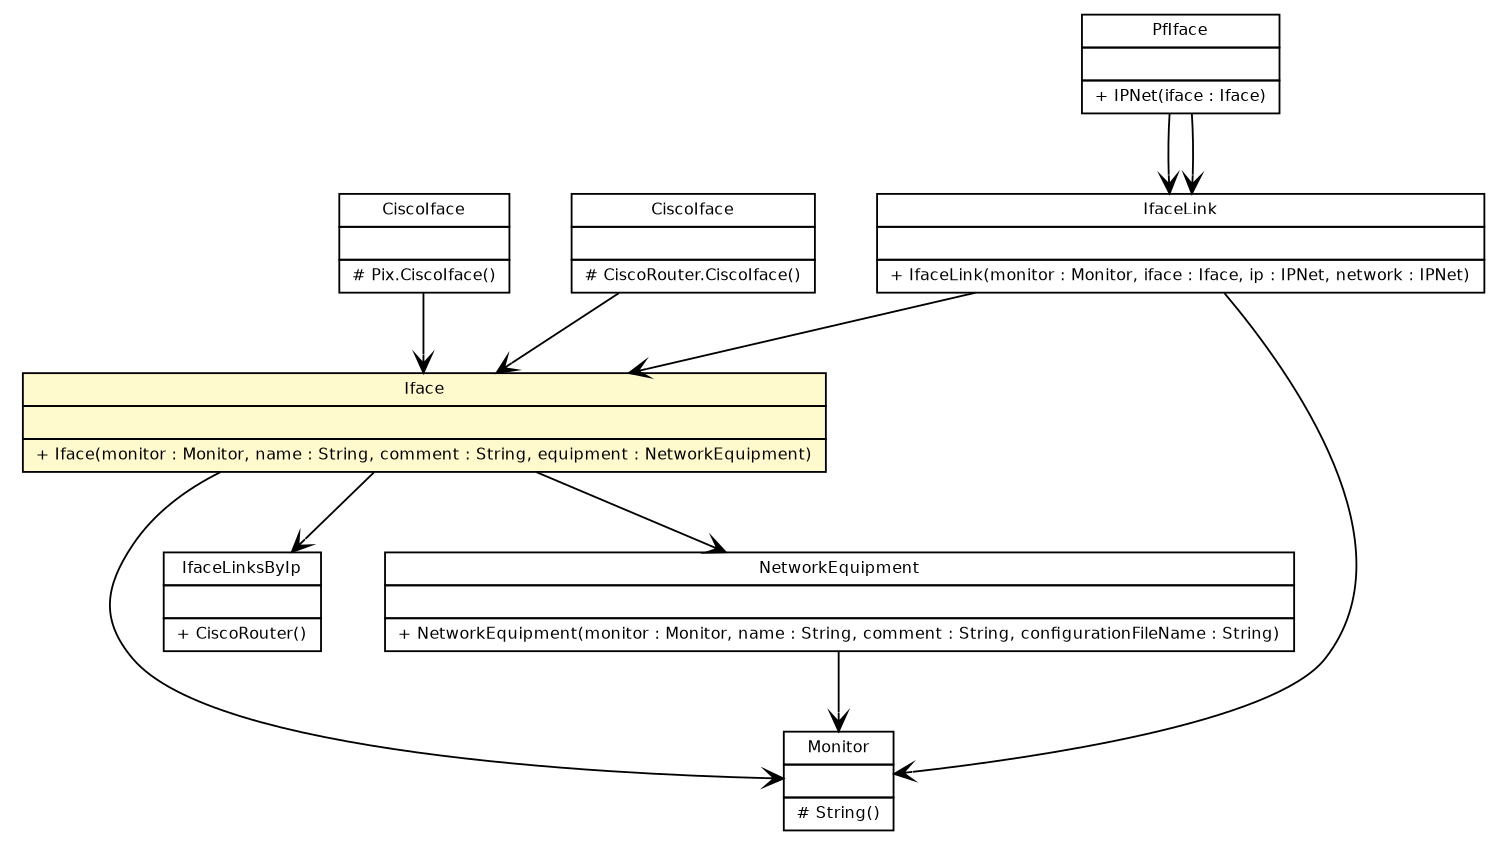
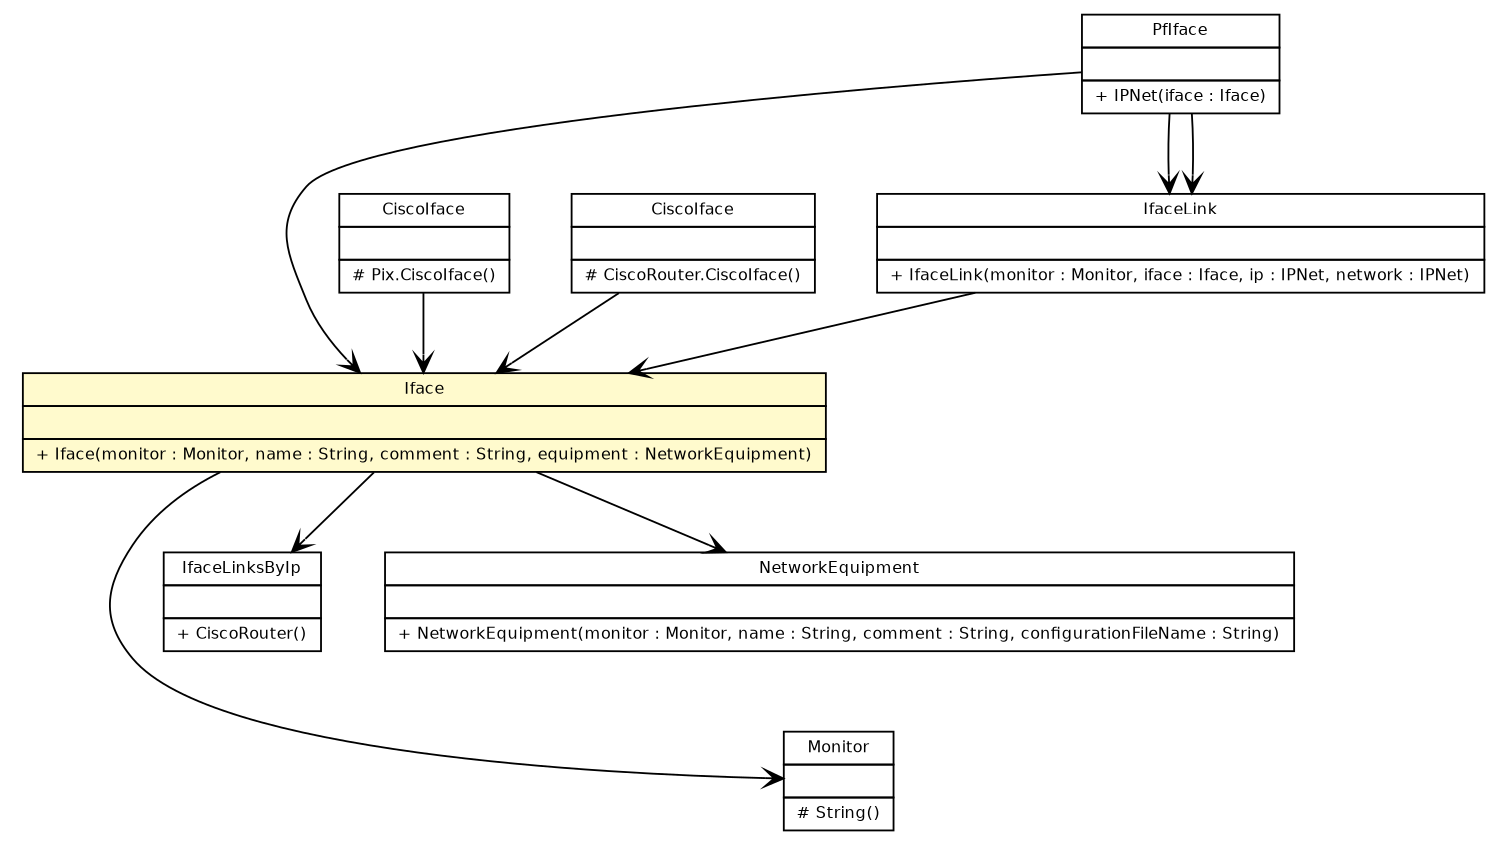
edge "PfIface" -> "Iface": added
edge "IfaceLink" -> "Monitor": removed
edge "NetworkEquipment" -> "Monitor": removed
